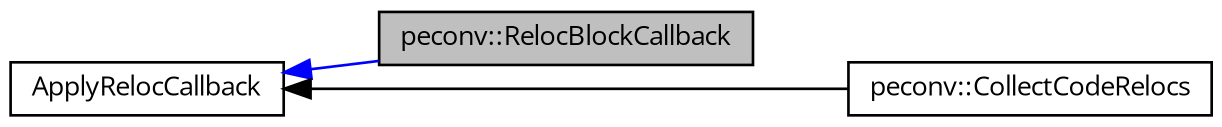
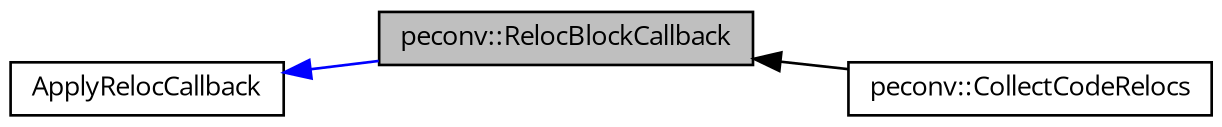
edge "peconv::CollectCodeRelocs" -> "ApplyRelocCallback": now "peconv::CollectCodeRelocs" -> "peconv::RelocBlockCallback"
